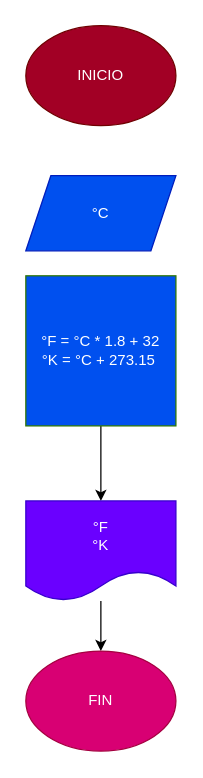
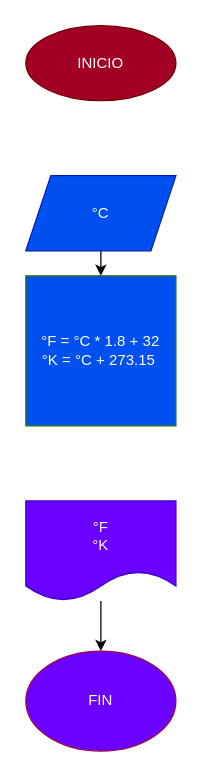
node "INICIO": size 150x100 -> 150x75
edge "°C" -> "°F = °C * 1.8 + 32 °K = °C + 273.15": added
edge "°F = °C * 1.8 + 32 °K = °C + 273.15" -> "°F °K": removed
node "FIN": fillcolor #d80073 -> #6a00ff
